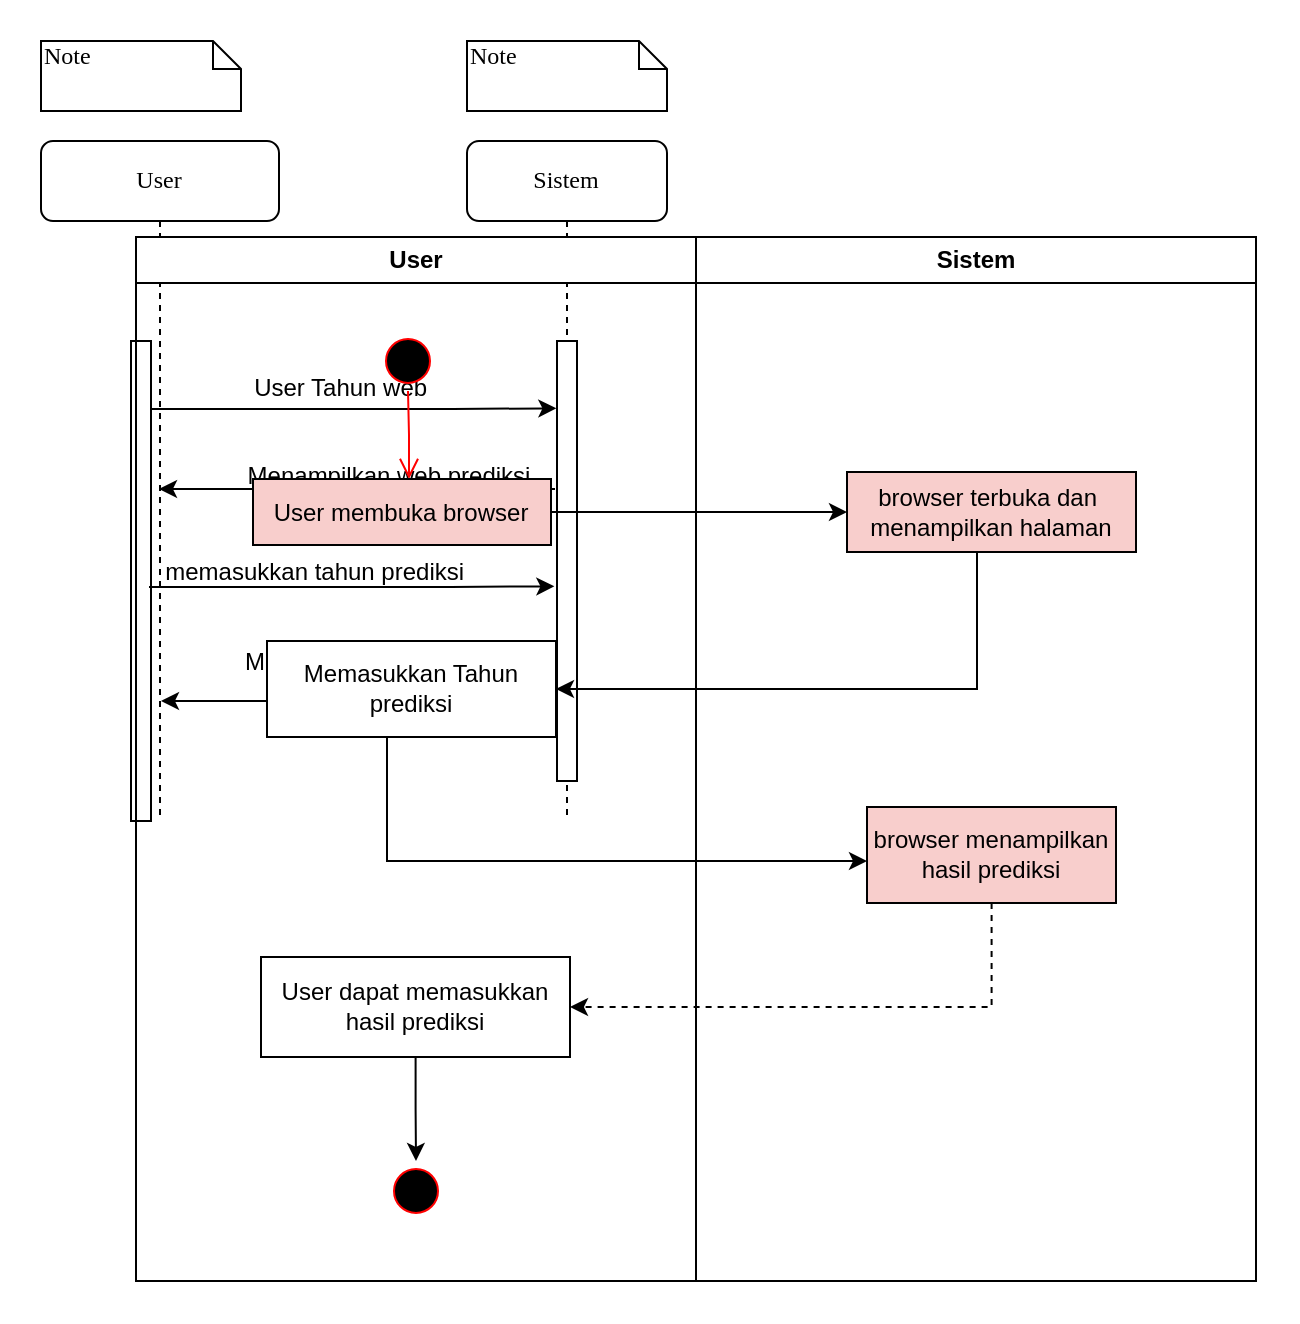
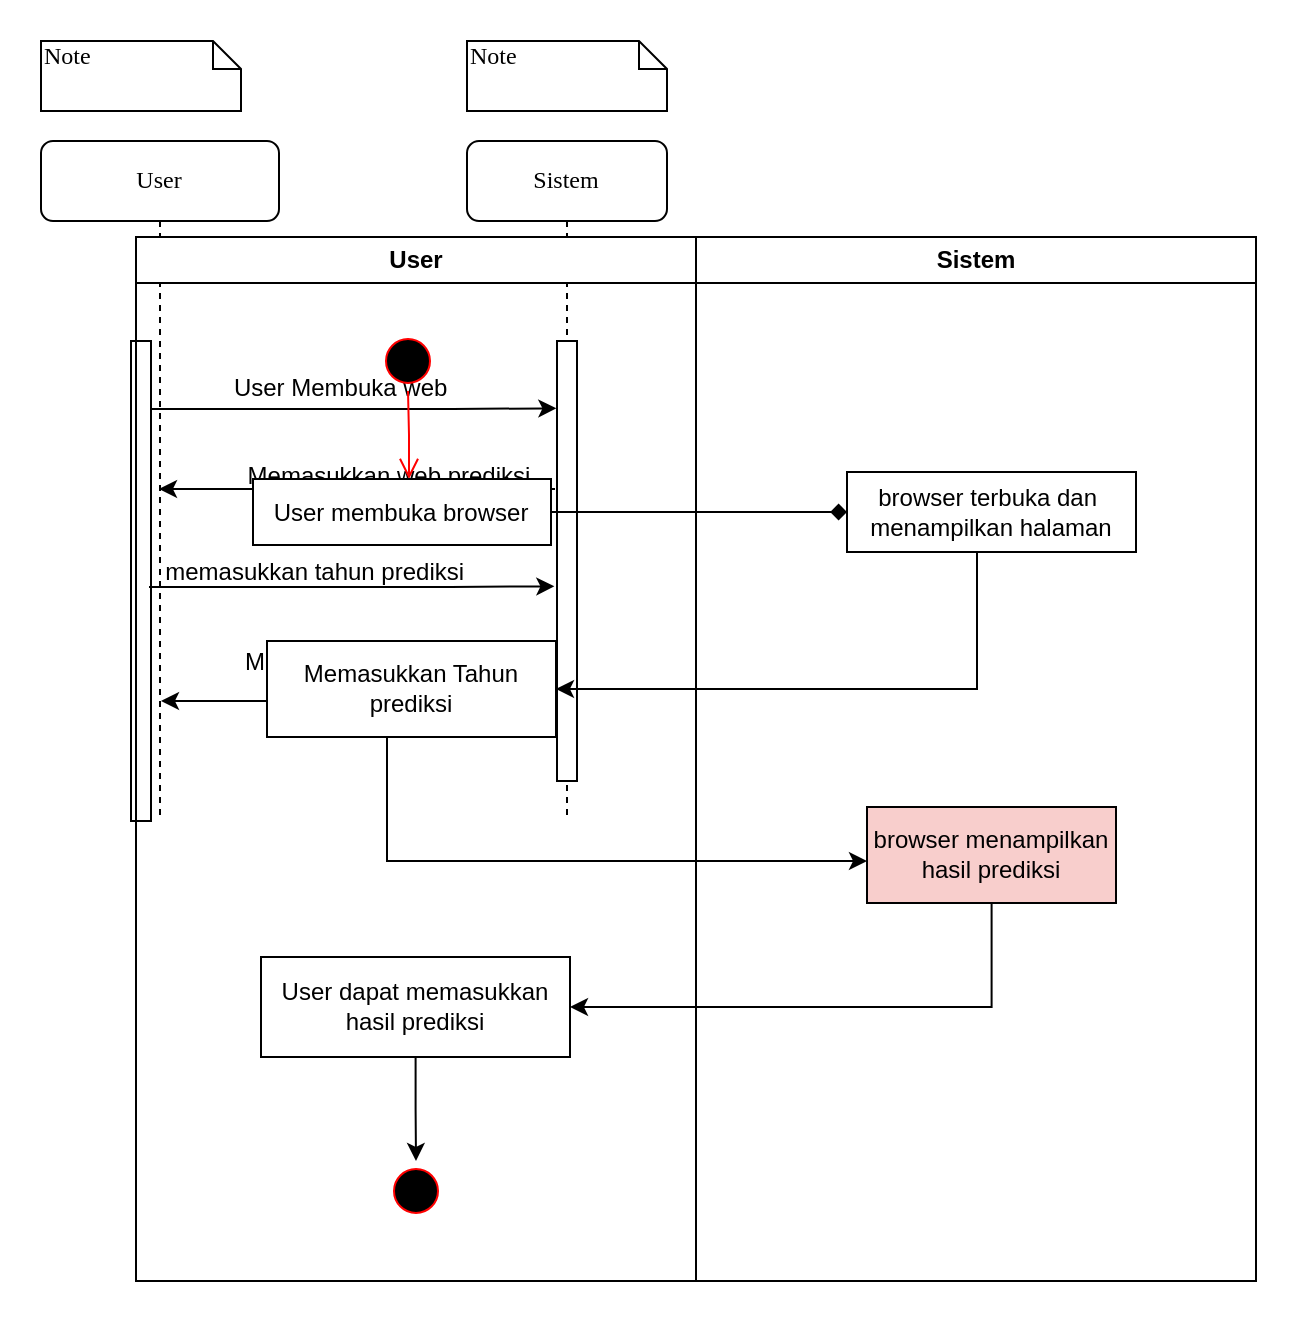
node "User Tahun web": label "User Tahun web" -> "User Membuka web"
node "Menampilkan web prediksi": label "Menampilkan web prediksi" -> "Memasukkan web prediksi"
node "User membuka browser": fillcolor #f8cecc -> #ffffff
edge "User membuka browser" -> "browser terbuka dan menampilkan halaman": arrowhead classic -> diamond
node "browser terbuka dan menampilkan halaman": fillcolor #f8cecc -> #ffffff
edge "browser menampilkan hasil prediksi" -> "User dapat memasukkan hasil prediksi": style dashed -> solid
